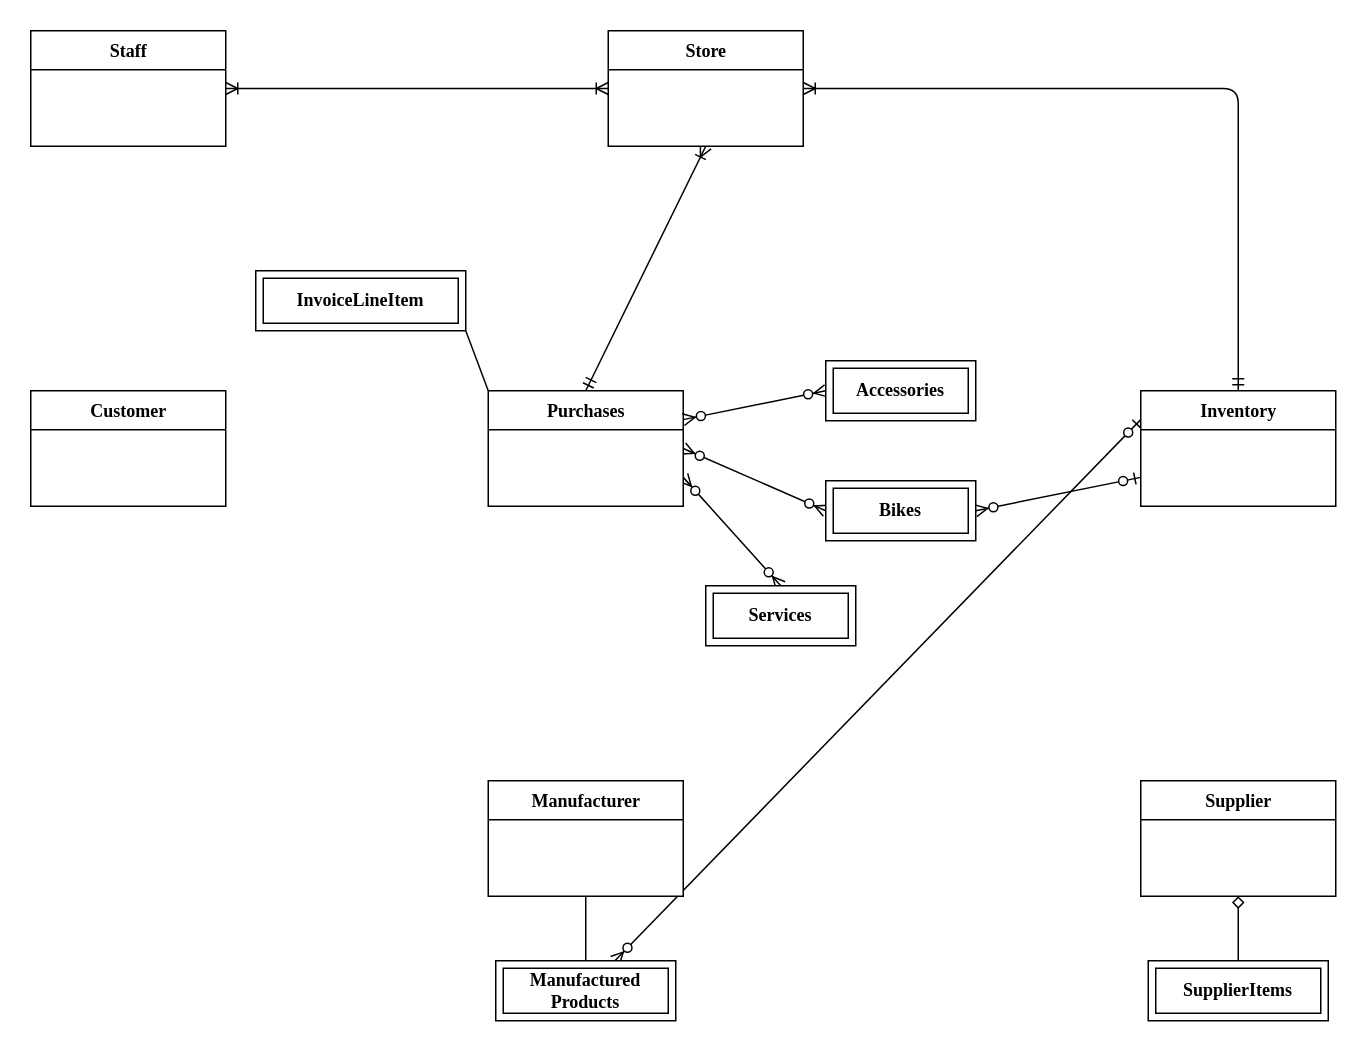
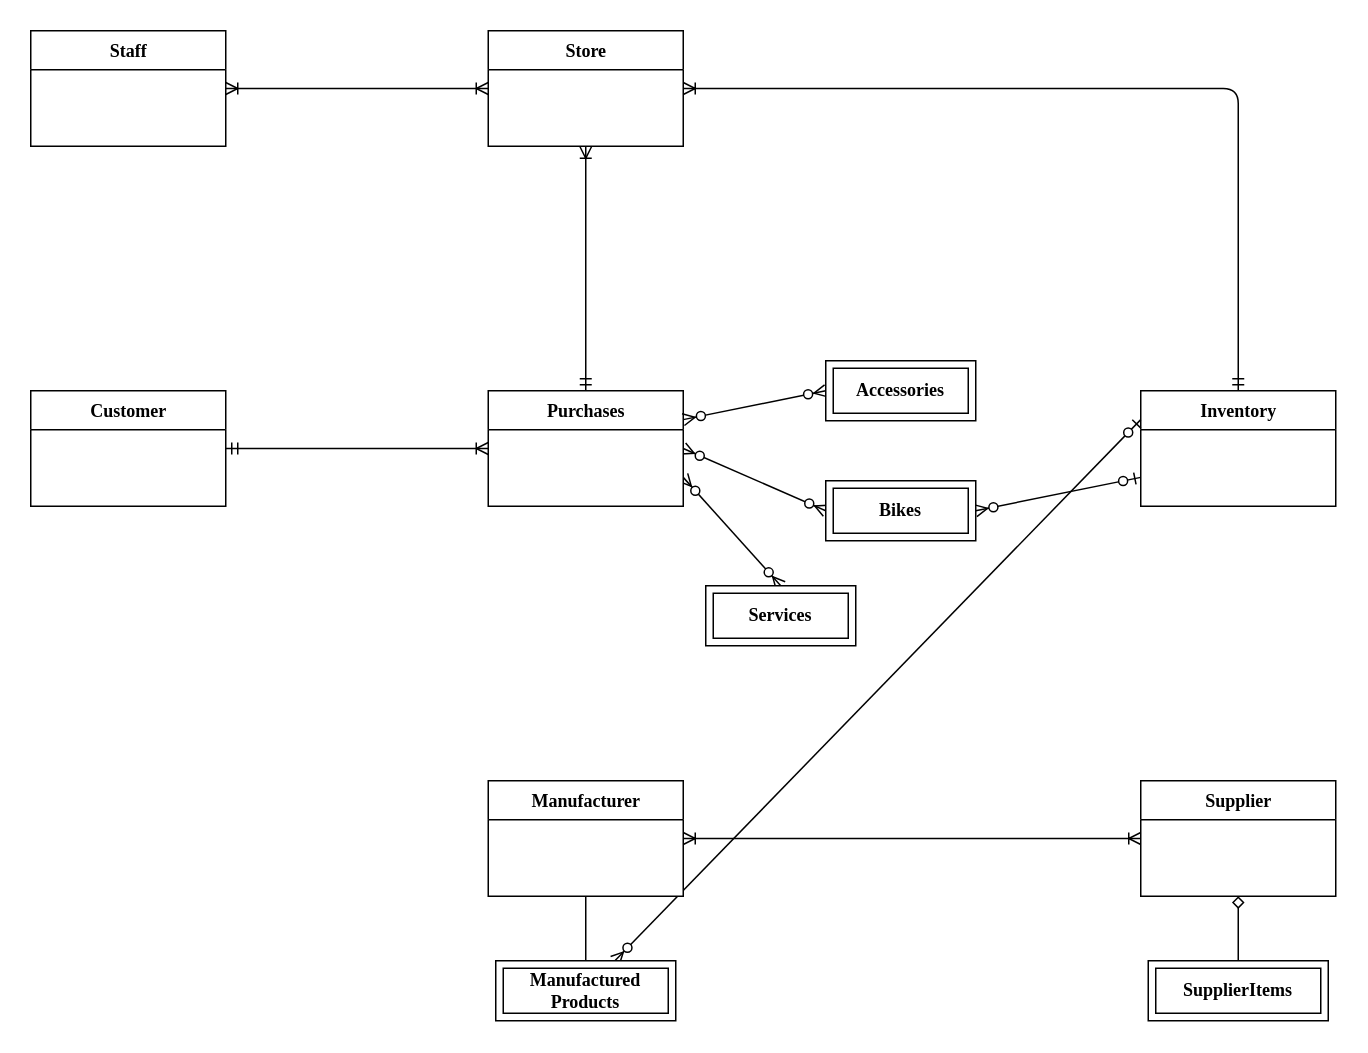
node "Store": moved (706, 89) -> (586, 89)
node "InvoiceLineItem": removed
edge "InvoiceLineItem" -- "Purchases": removed
edge "Customer" -- "Purchases": added
edge "Manufacturer" -- "Supplier": added
